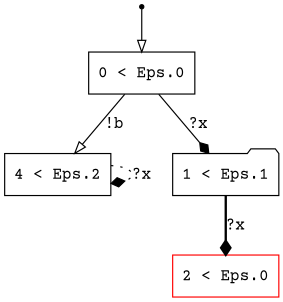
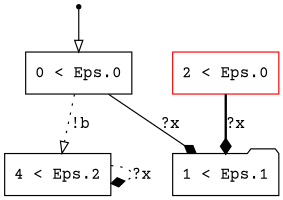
edge "0 < Eps.0" -> "4 < Eps.2": style solid -> dotted
edge "1 < Eps.1" -> "2 < Eps.0": reversed
